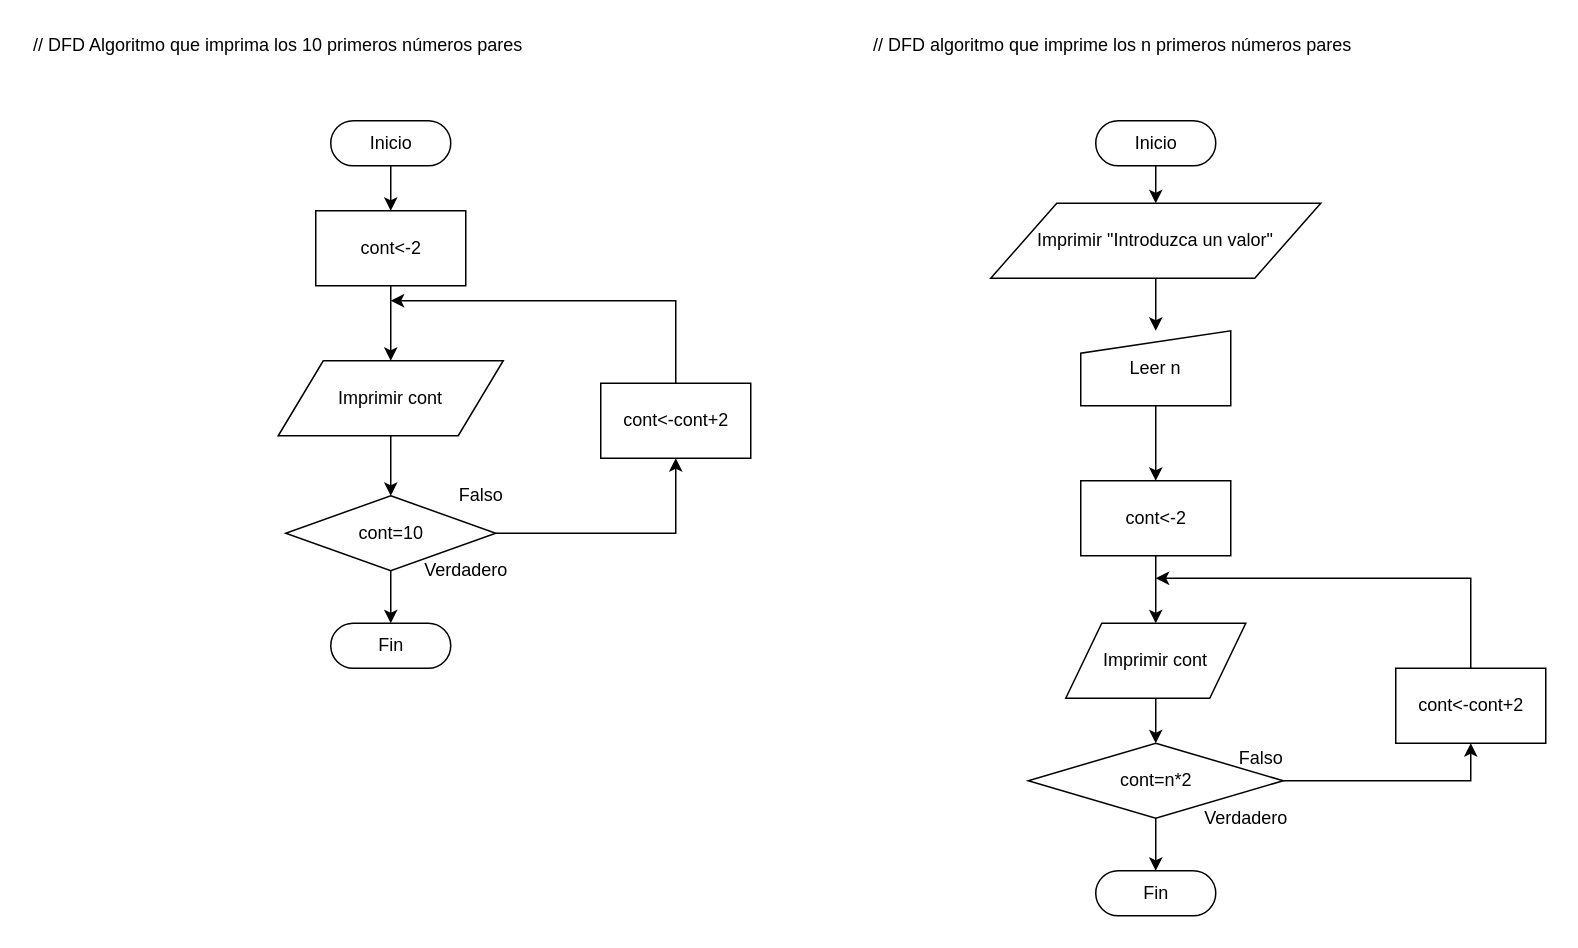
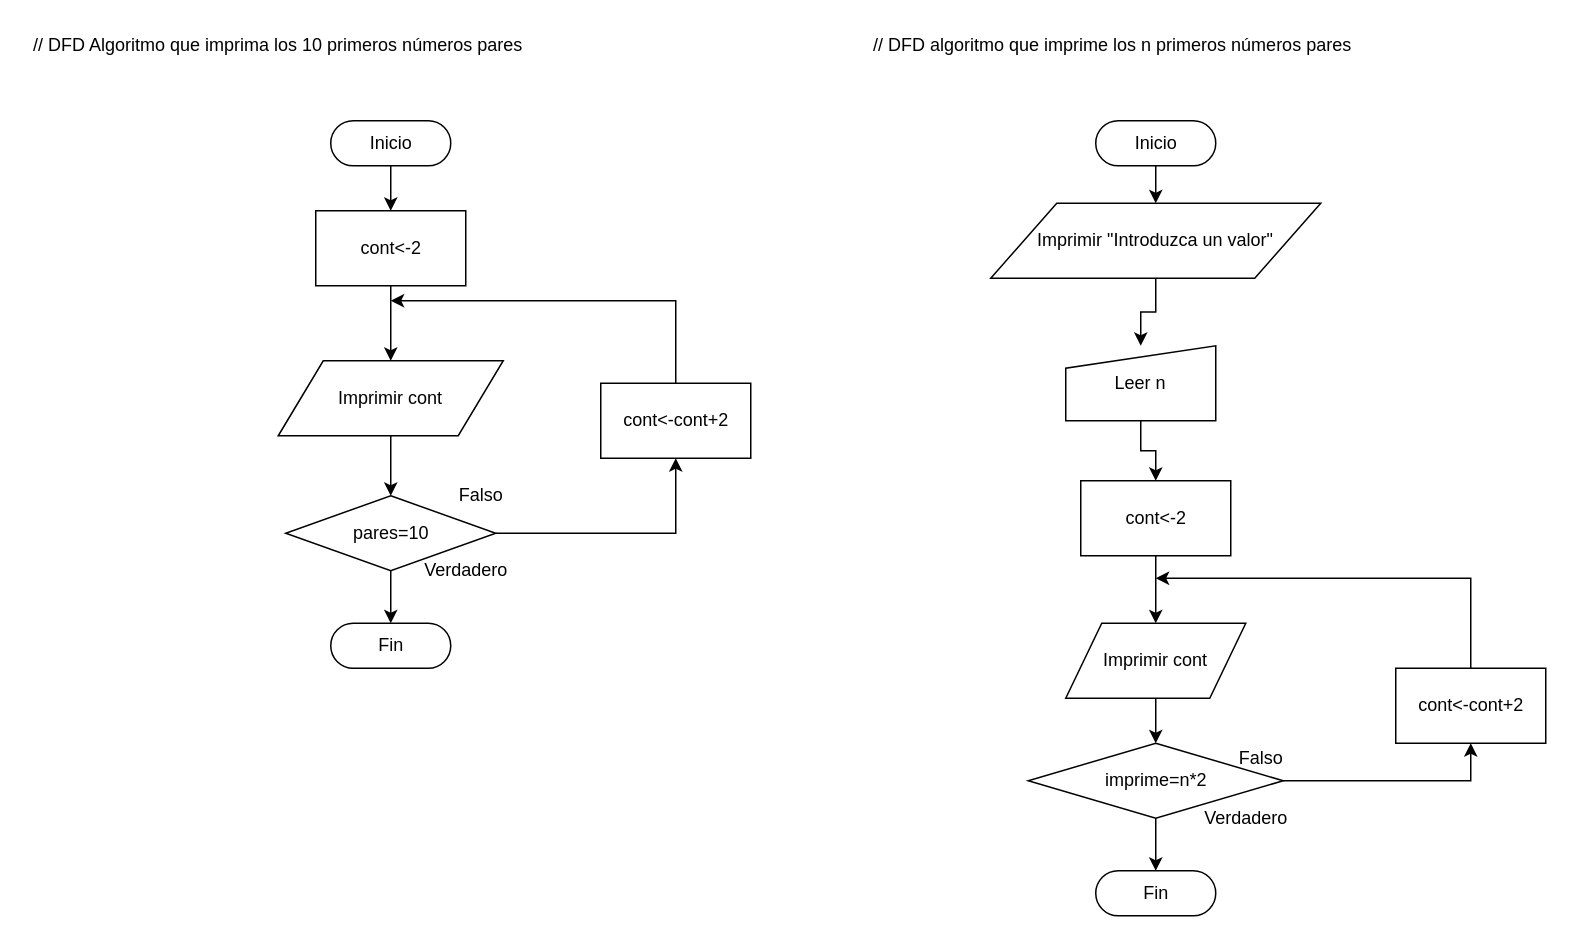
node "Leer n": moved (1156, 368) -> (1141, 383)
node "cont=10": label "cont=10" -> "pares=10"
node "cont=n*2": label "cont=n*2" -> "imprime=n*2"
